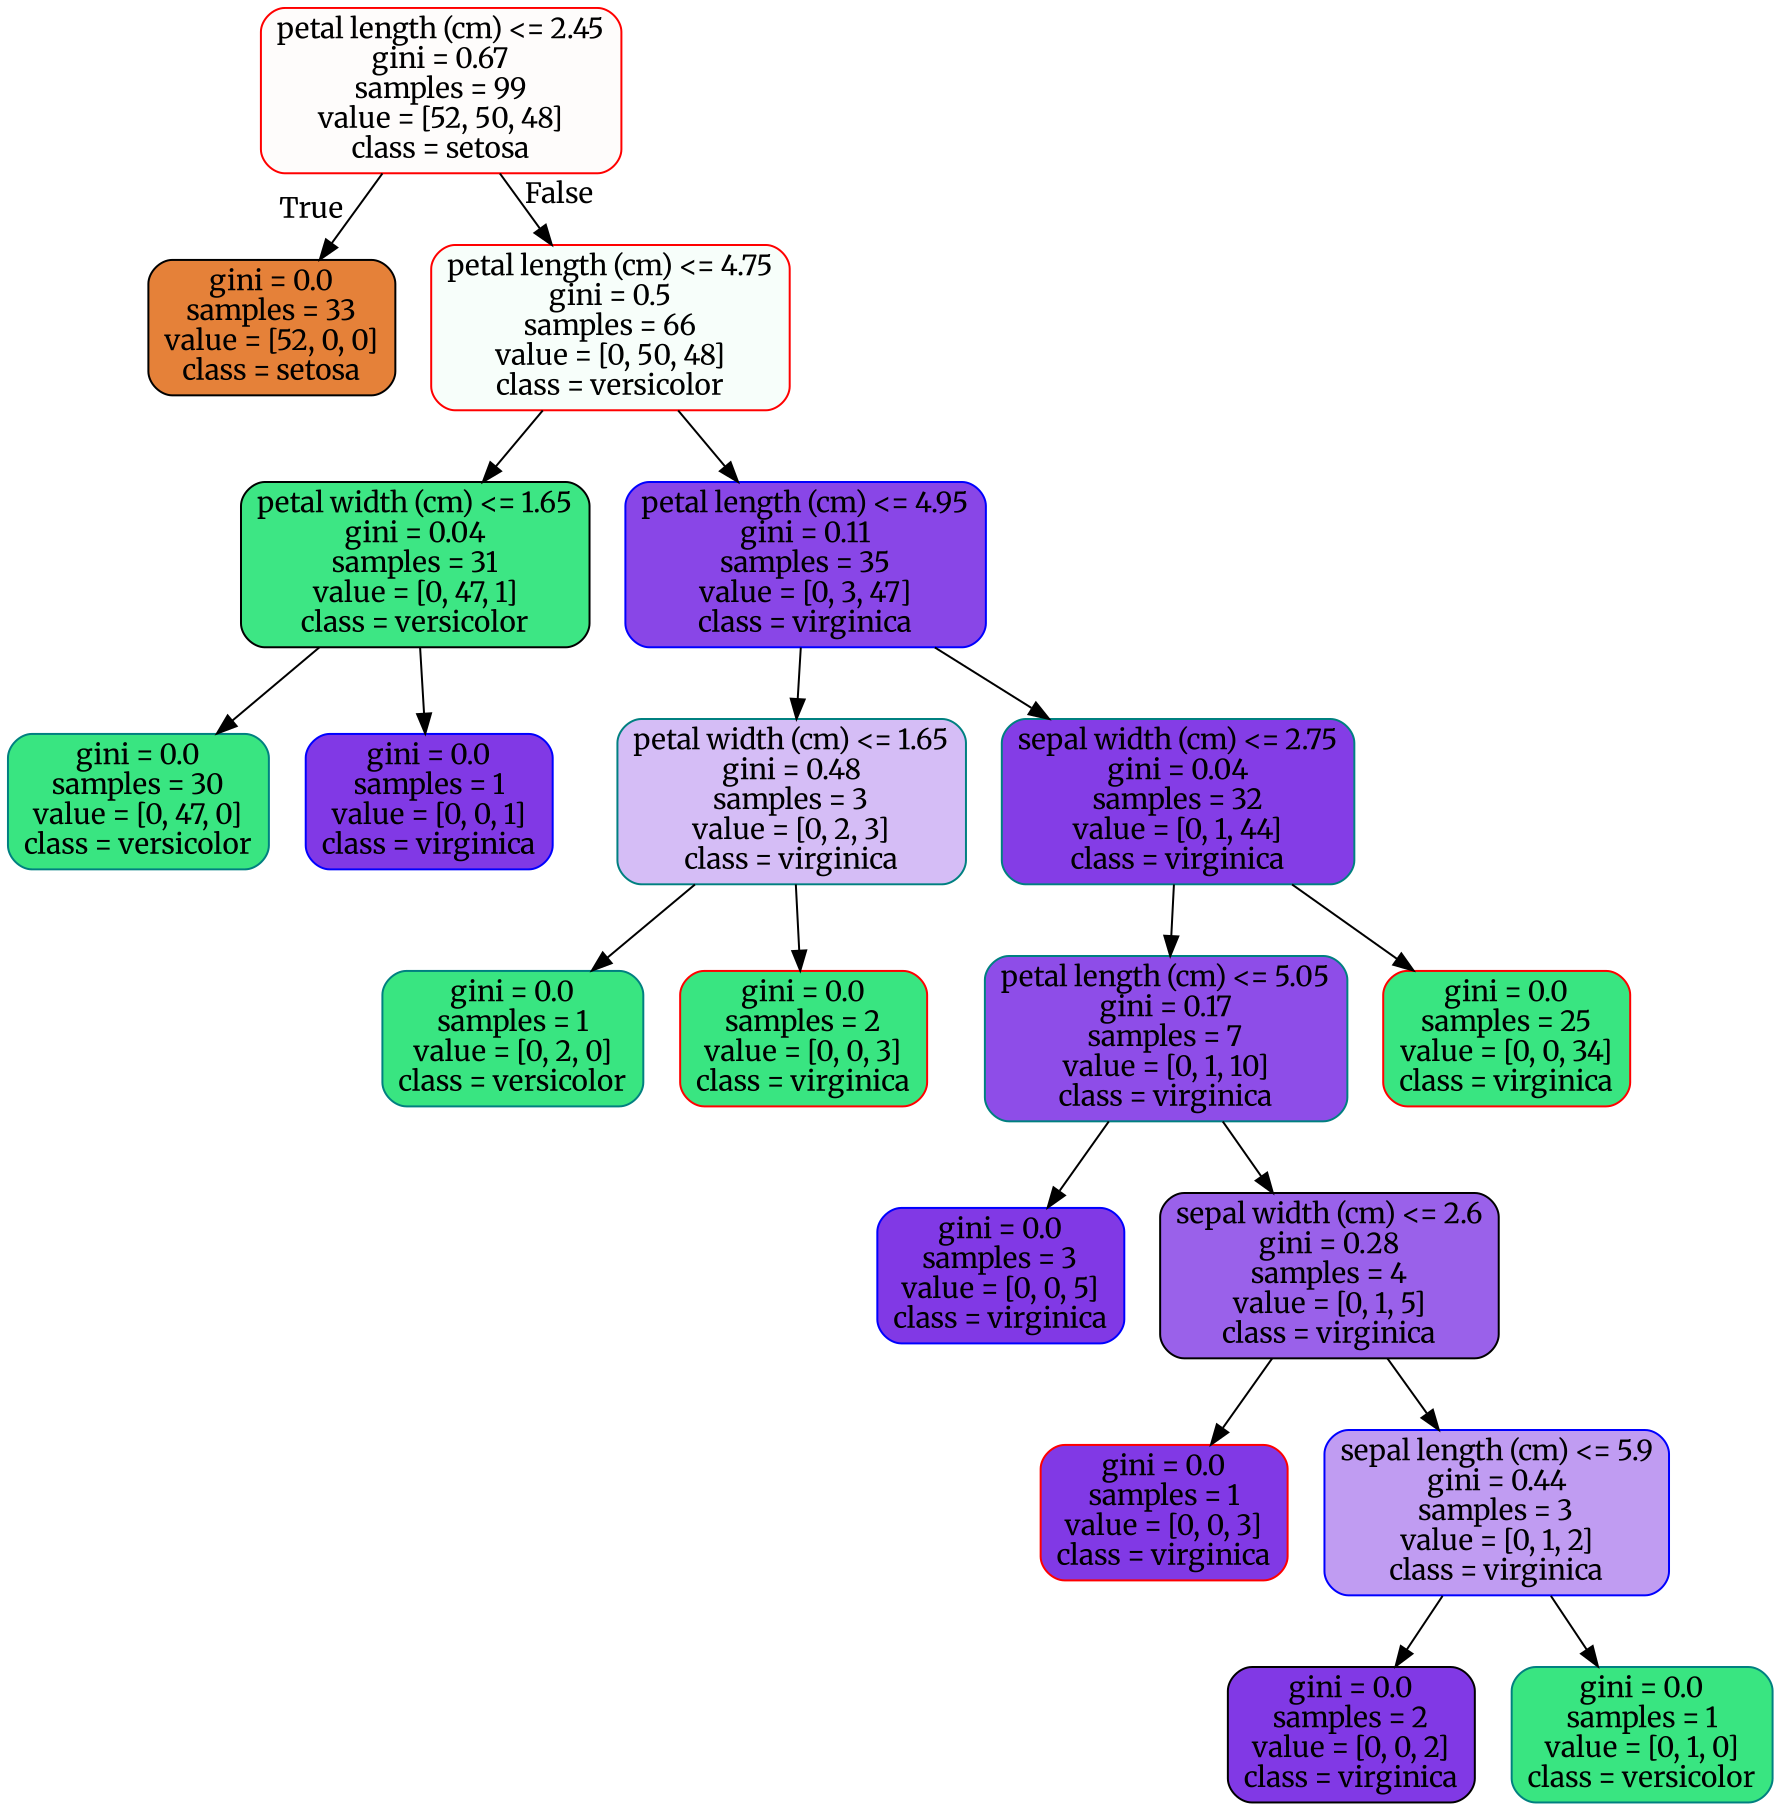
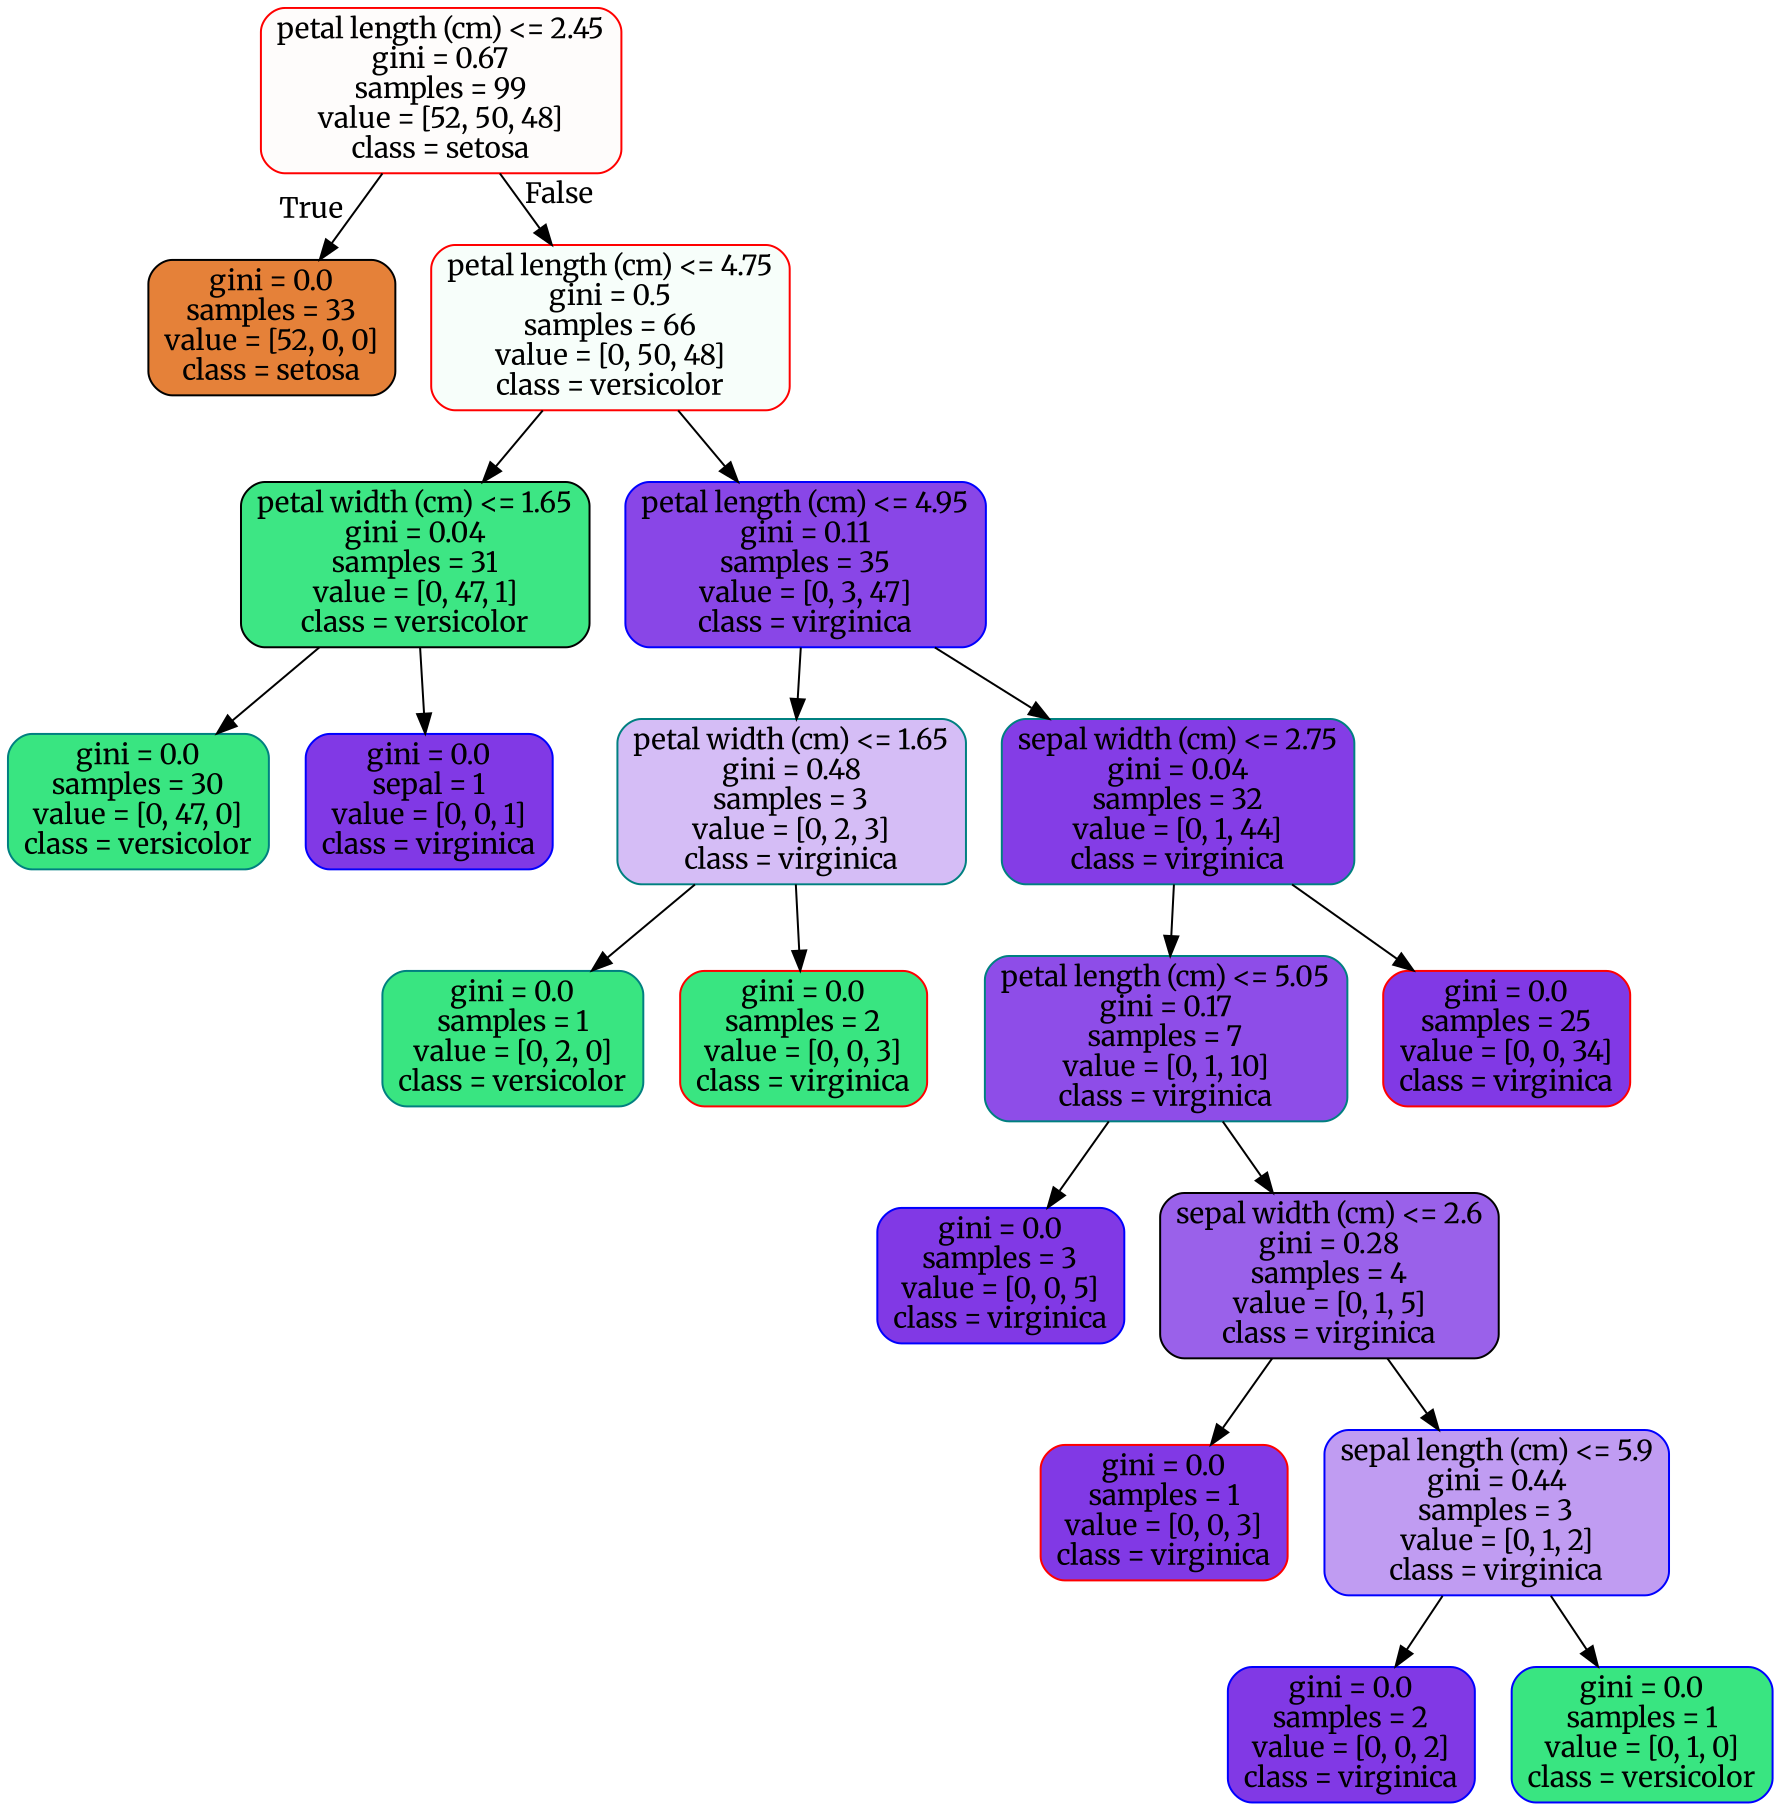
node "gini = 0.0 samples = 1 value = [0, 0, 1] class = virginica": label "gini = 0.0 samples = 1 value = [0, 0, 1] class = virginica" -> "gini = 0.0 sepal = 1 value = [0, 0, 1] class = virginica"
node "gini = 0.0 samples = 25 value = [0, 0, 34] class = virginica": fillcolor #39e581 -> #8139e5
node "gini = 0.0 samples = 2 value = [0, 0, 2] class = virginica": color black -> blue
node "gini = 0.0 samples = 1 value = [0, 1, 0] class = versicolor": color teal -> blue
